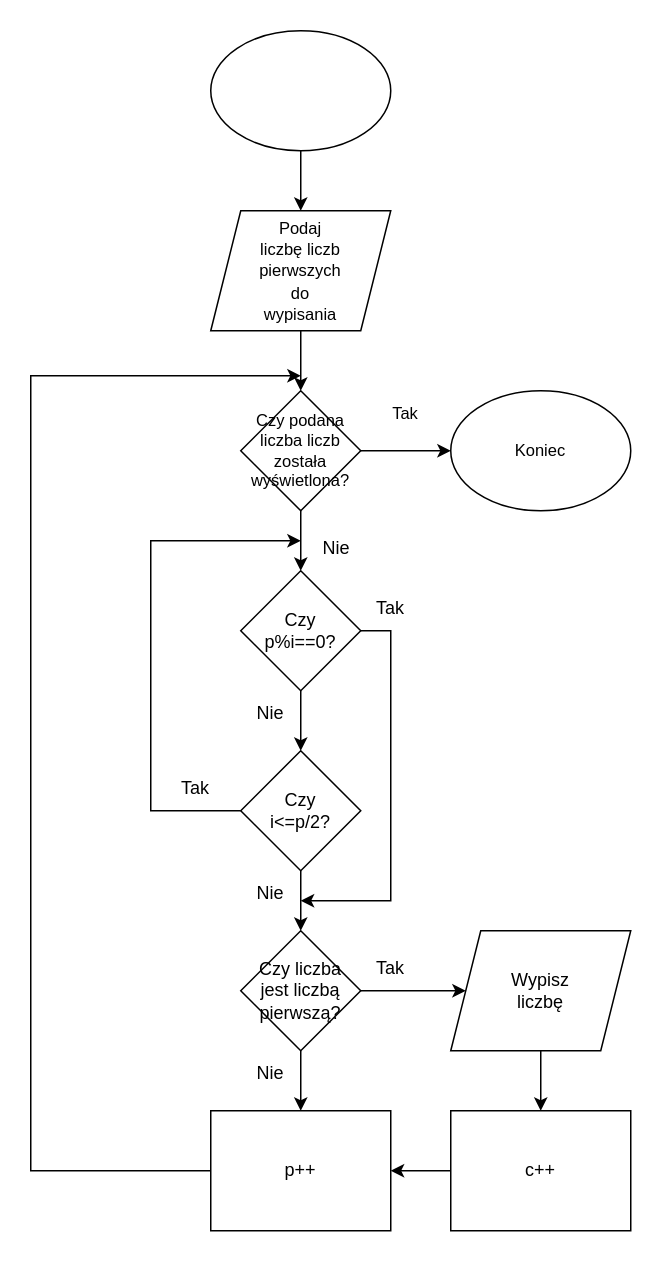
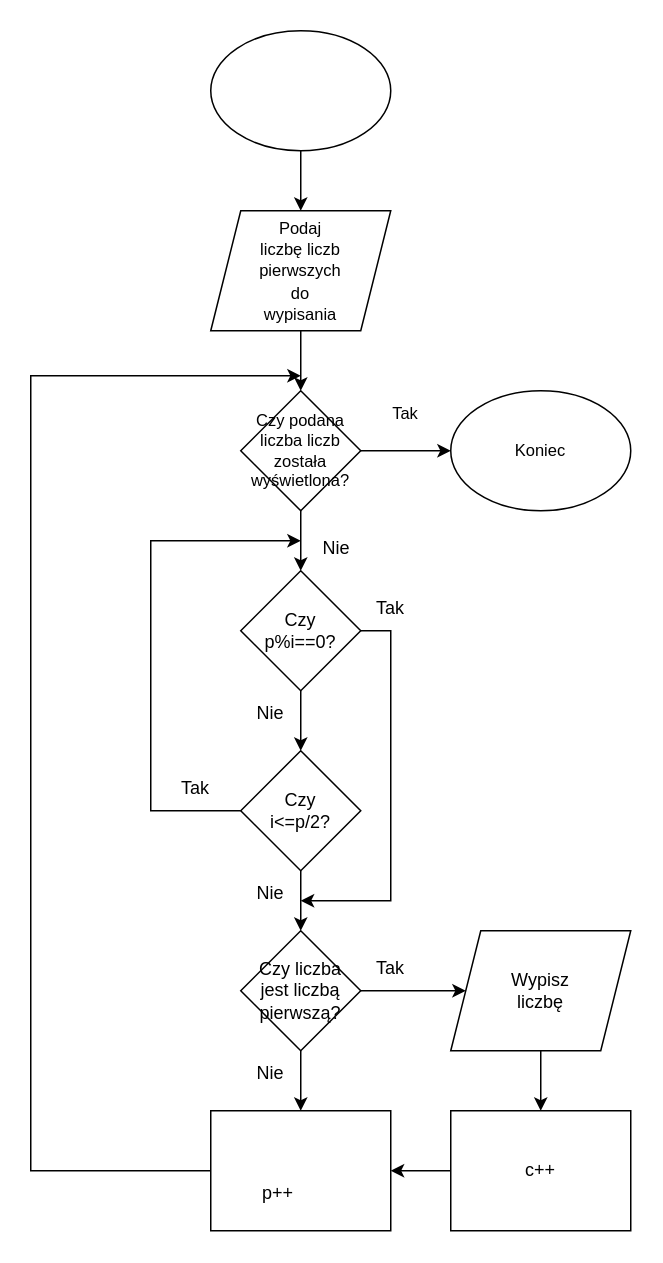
node "p++": moved (301, 1171) -> (278, 1193)
